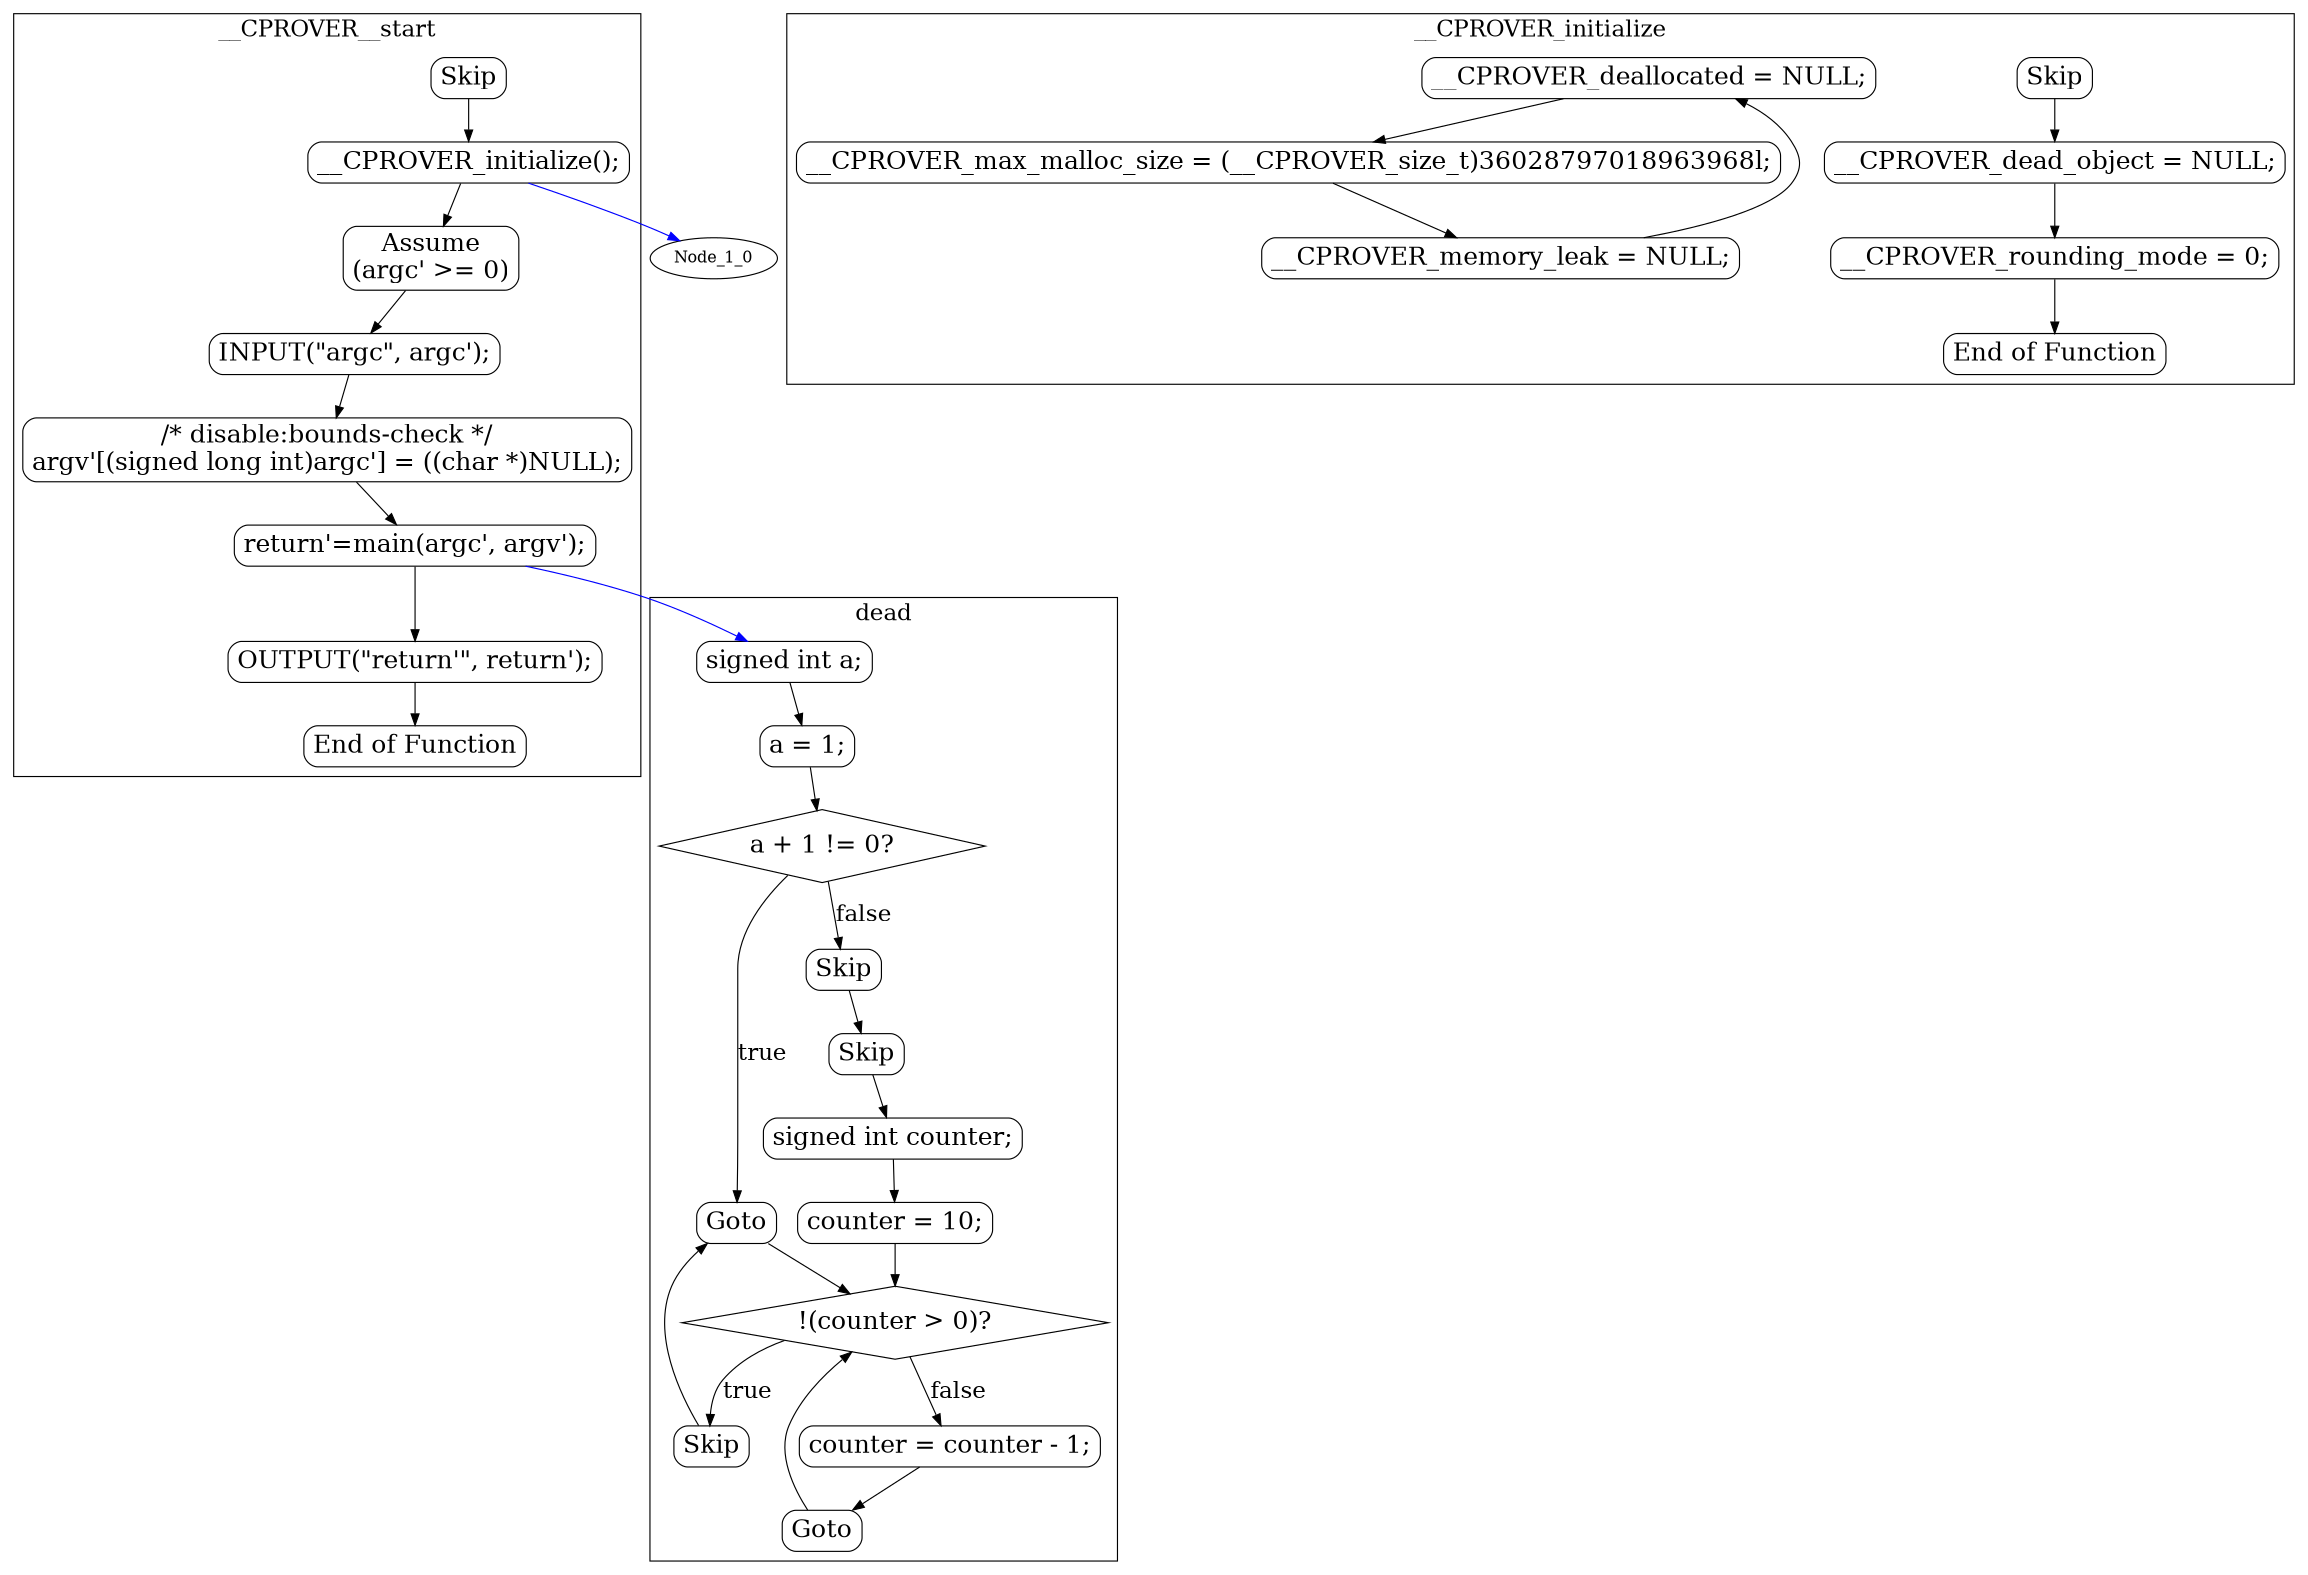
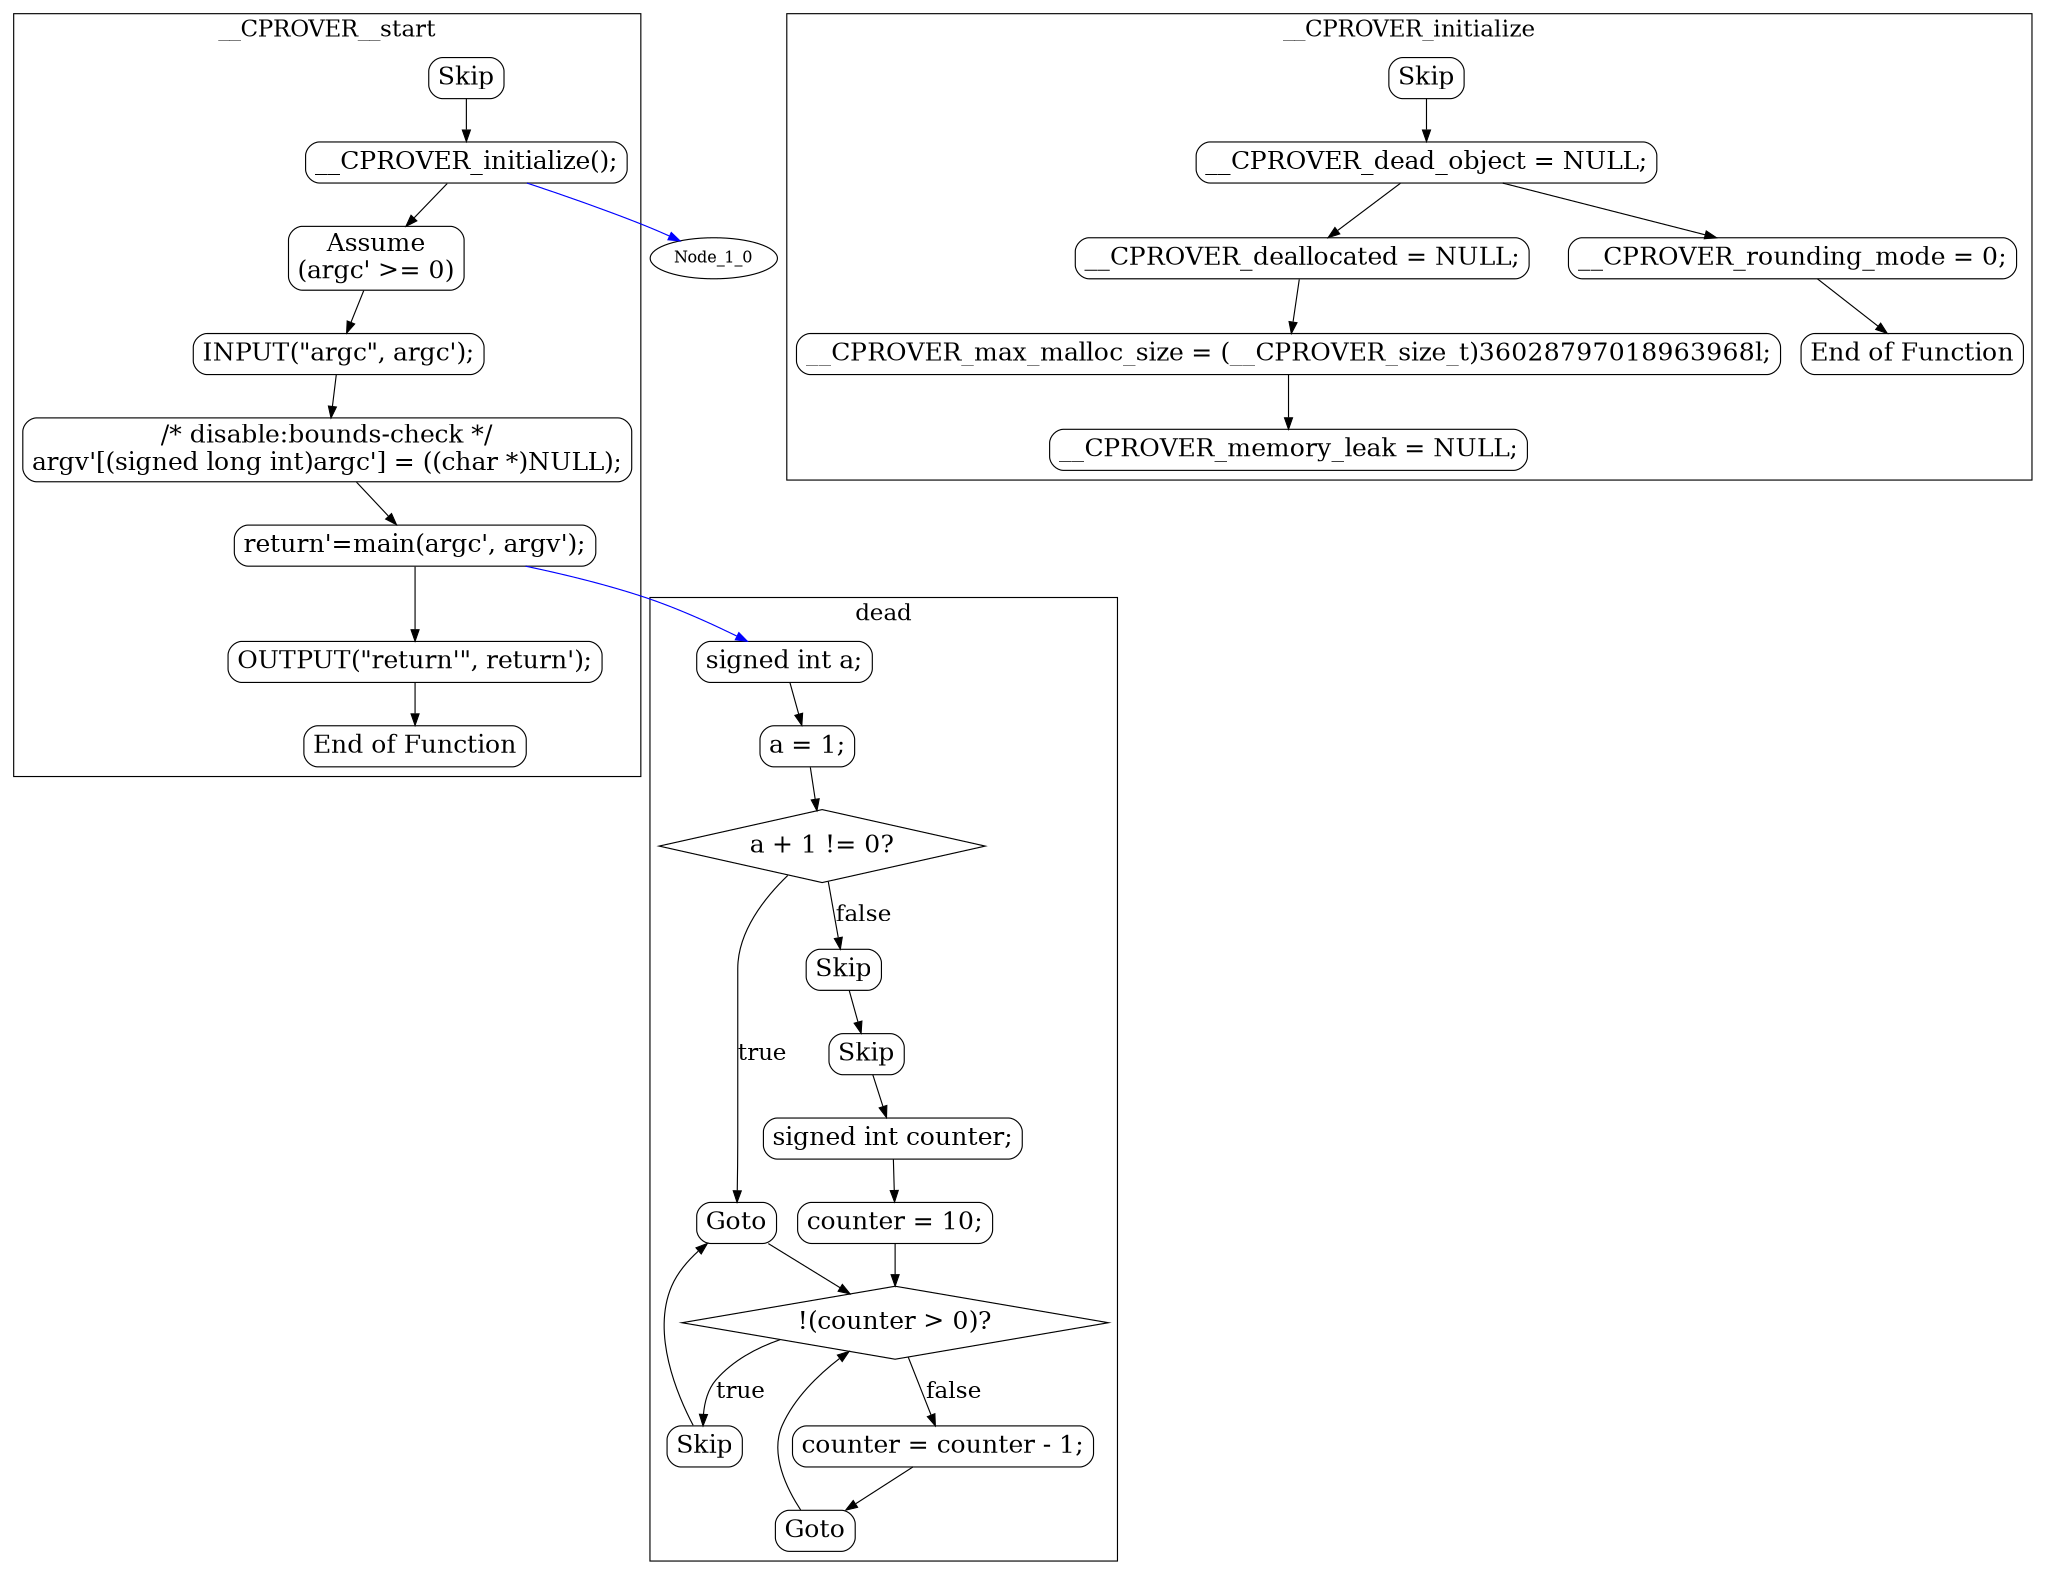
edge "__CPROVER_memory_leak = NULL;" -> "__CPROVER_deallocated = NULL;": now "__CPROVER_dead_object = NULL;" -> "__CPROVER_deallocated = NULL;"
